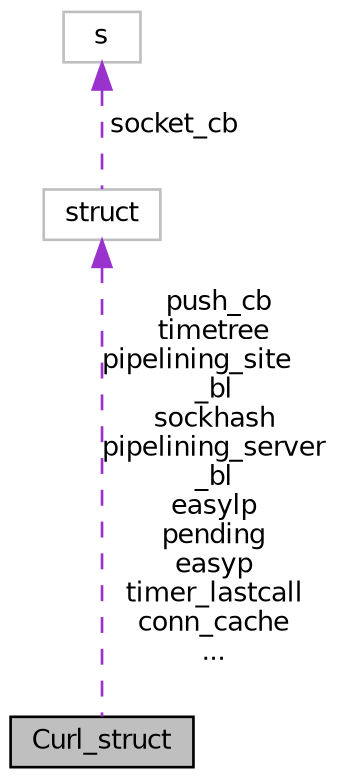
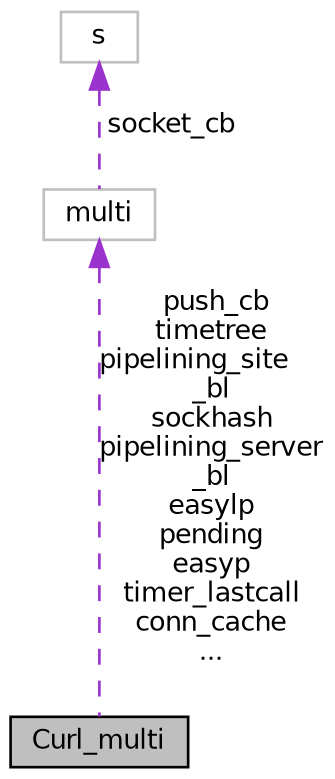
node "struct": label "struct" -> "multi"
node "Curl_struct": label "Curl_struct" -> "Curl_multi"
